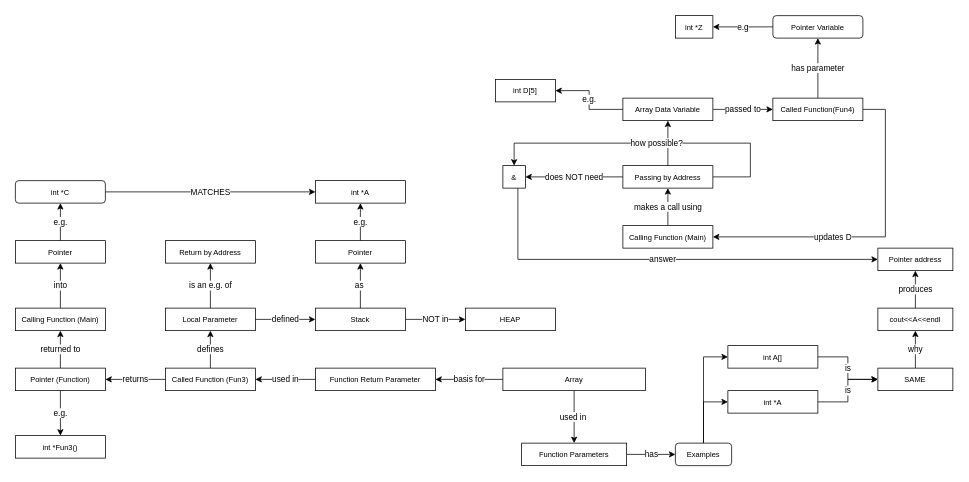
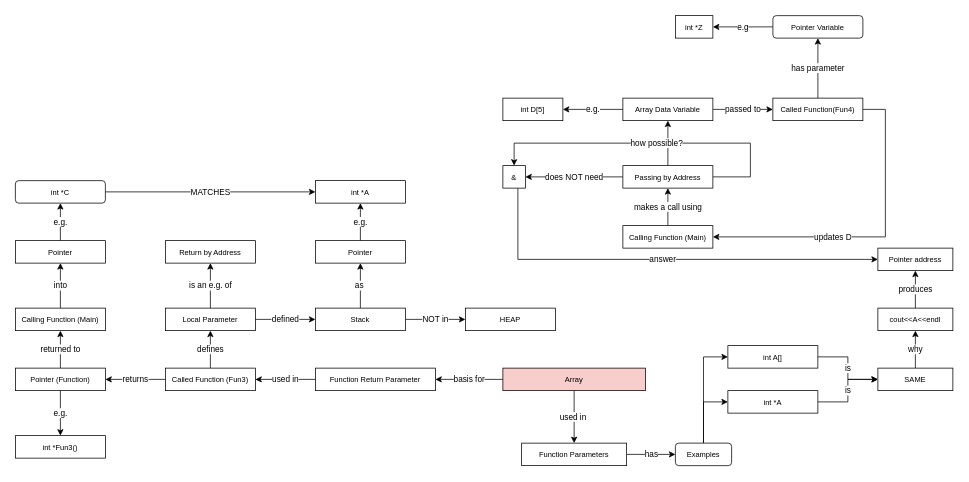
node "int D[5]": moved (525, 90) -> (533, 109)
node "Array": fillcolor #ffffff -> #f8cecc
